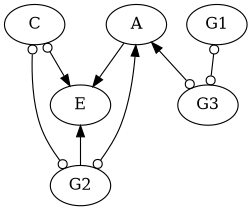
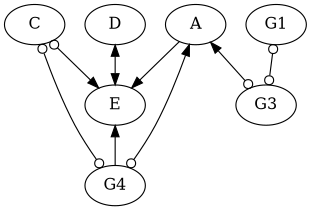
node "D": added
node "G2": label "G2" -> "G4"
